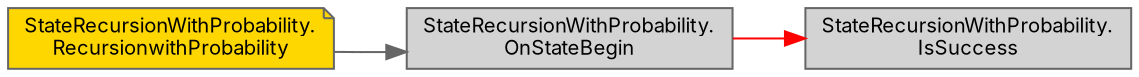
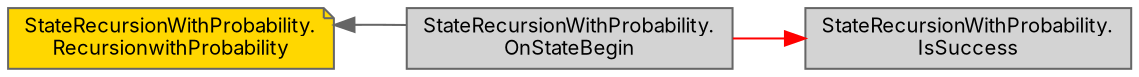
edge "StateRecursionWithProbability. RecursionwithProbability" -> "StateRecursionWithProbability. OnStateBegin": reversed
